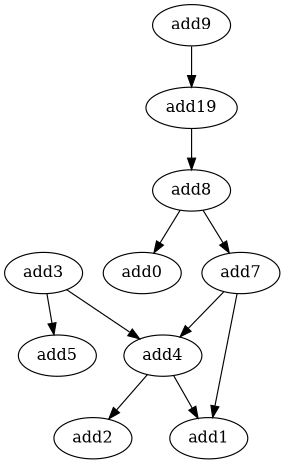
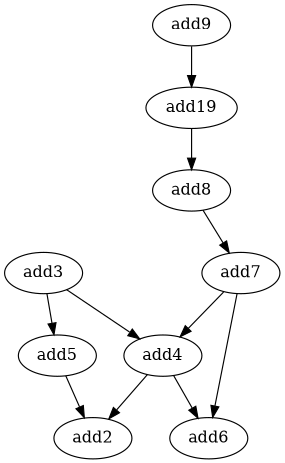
node "add0": removed
edge "add5" -> "add2": added
node "add1": label "add1" -> "add6"
